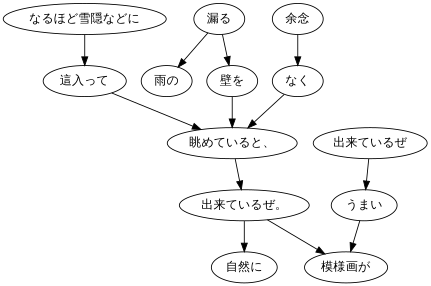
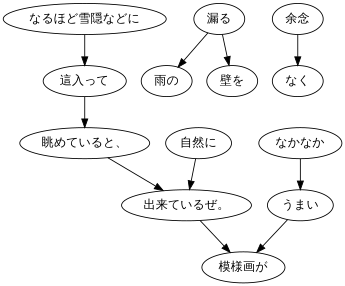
edge "壁を" -> "眺めていると、": removed
edge "なく" -> "眺めていると、": removed
node "出来ているぜ": label "出来ているぜ" -> "なかなか"
edge "出来ているぜ。" -> "自然に": reversed
